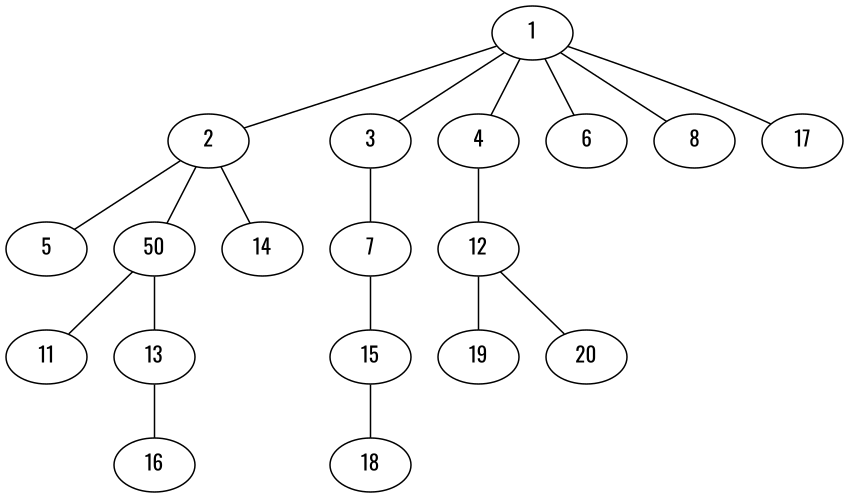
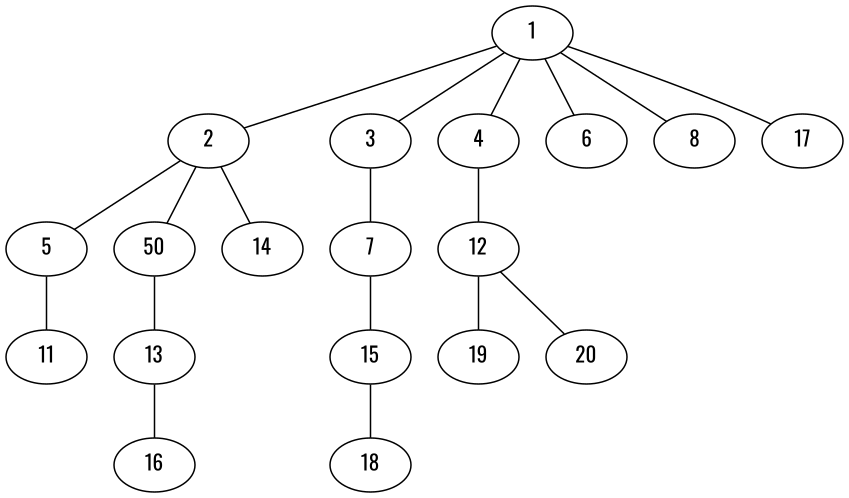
edge "50" -- "11": now "5" -- "11"
